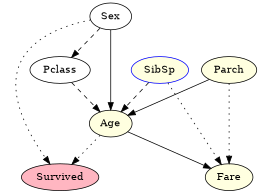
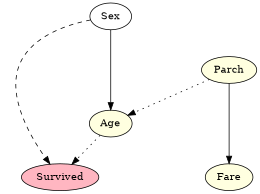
node "Pclass": removed
node "SibSp": removed
edge "Sex" -> "Survived": style dotted -> dashed
edge "Parch" -> "Age": style solid -> dotted
edge "Parch" -> "Fare": style dotted -> solid
edge "Age" -> "Fare": removed
